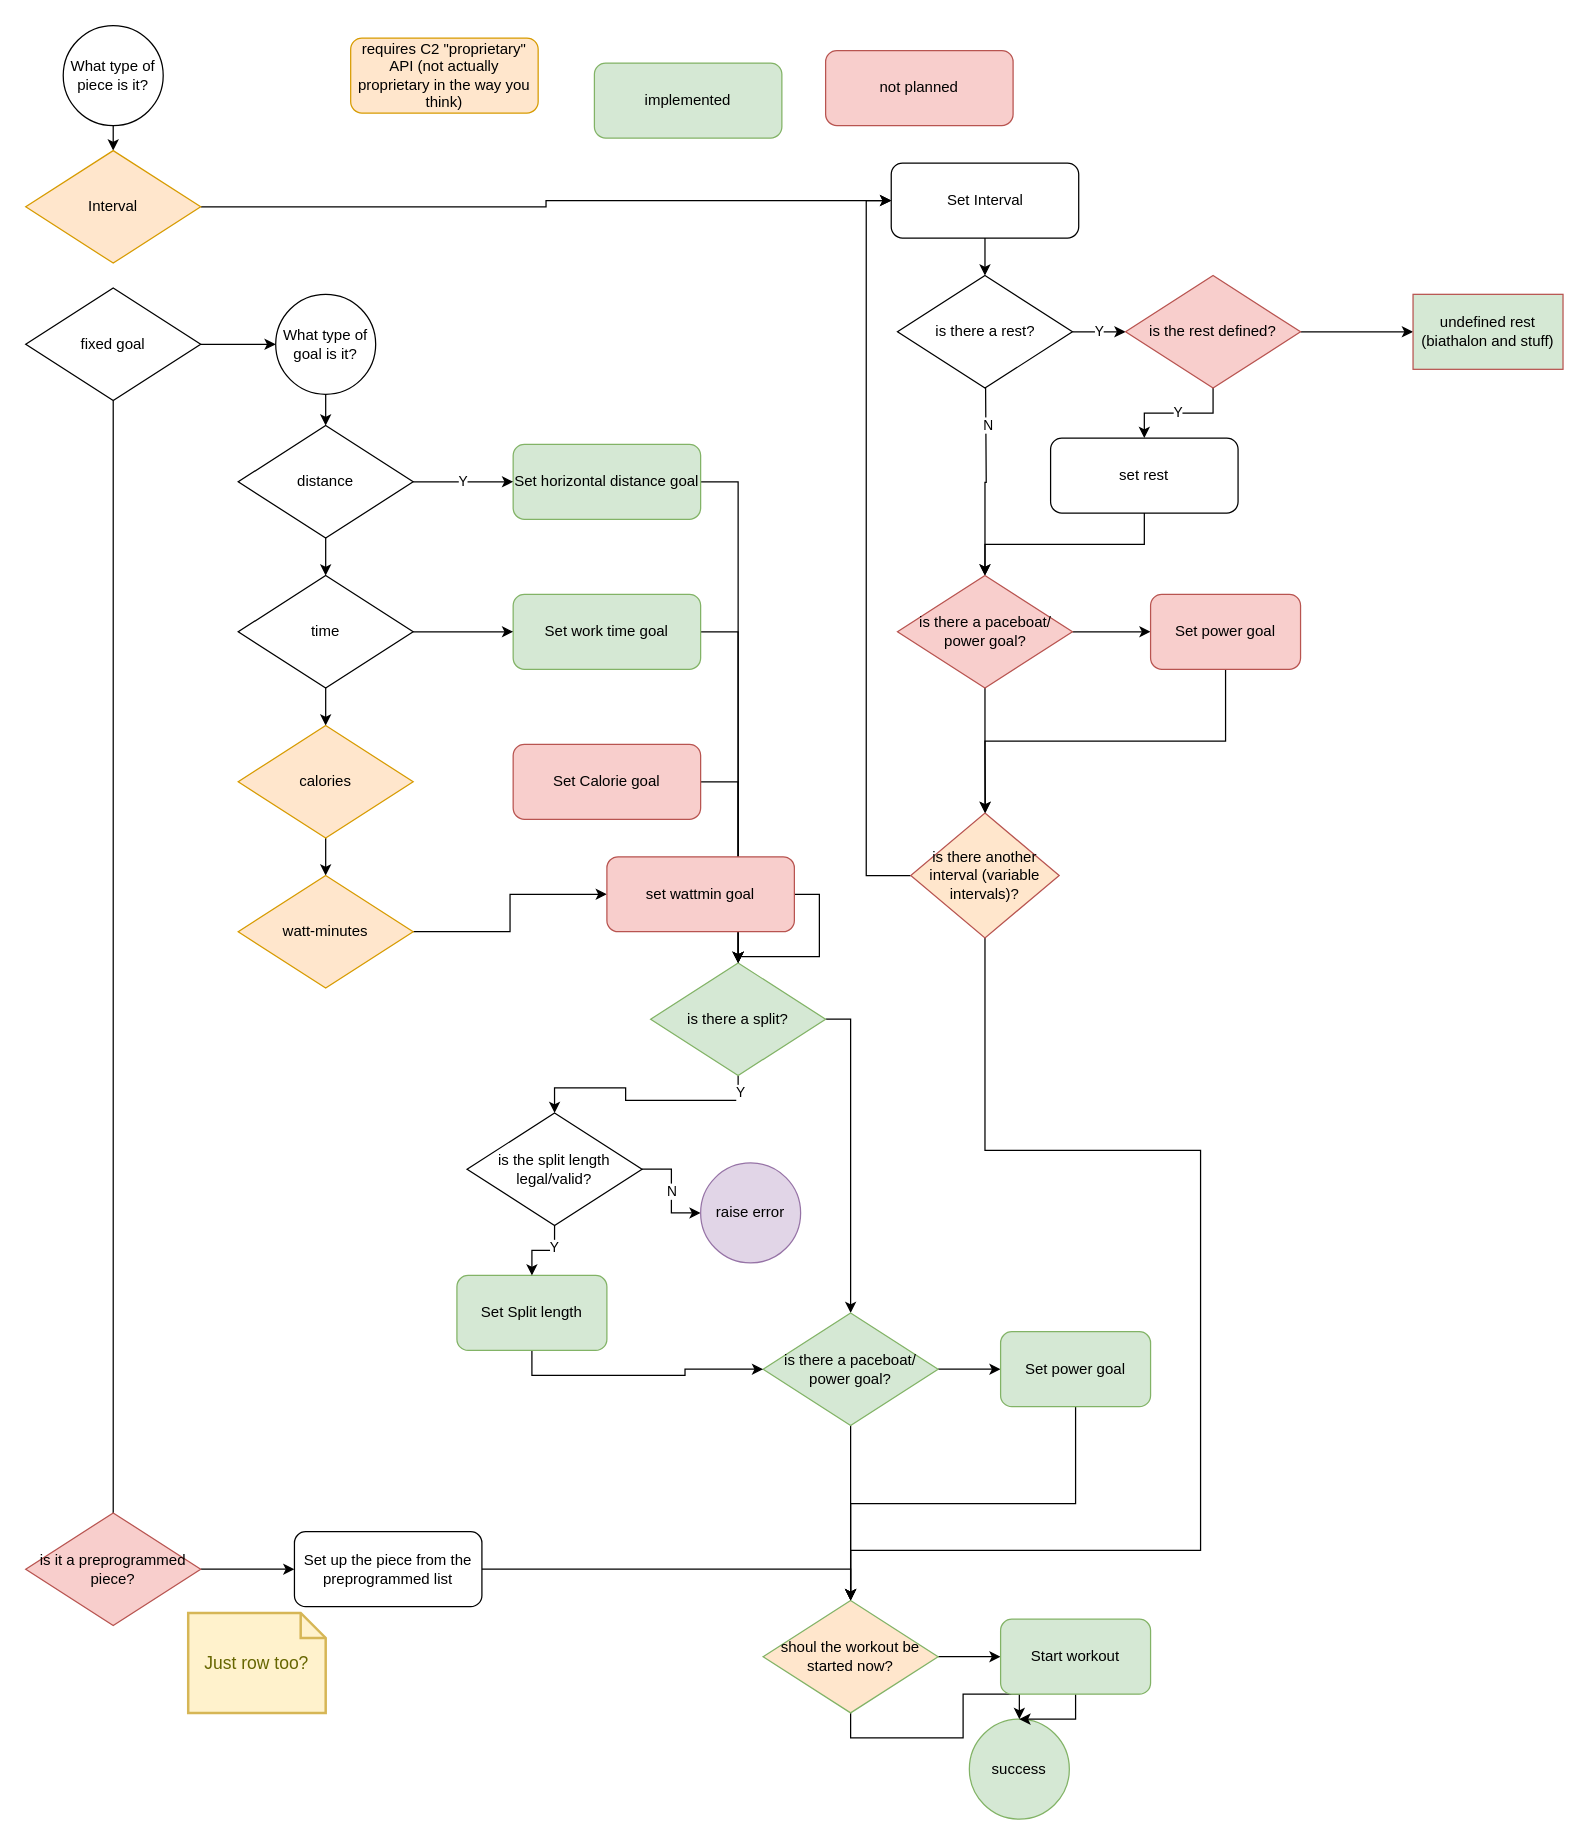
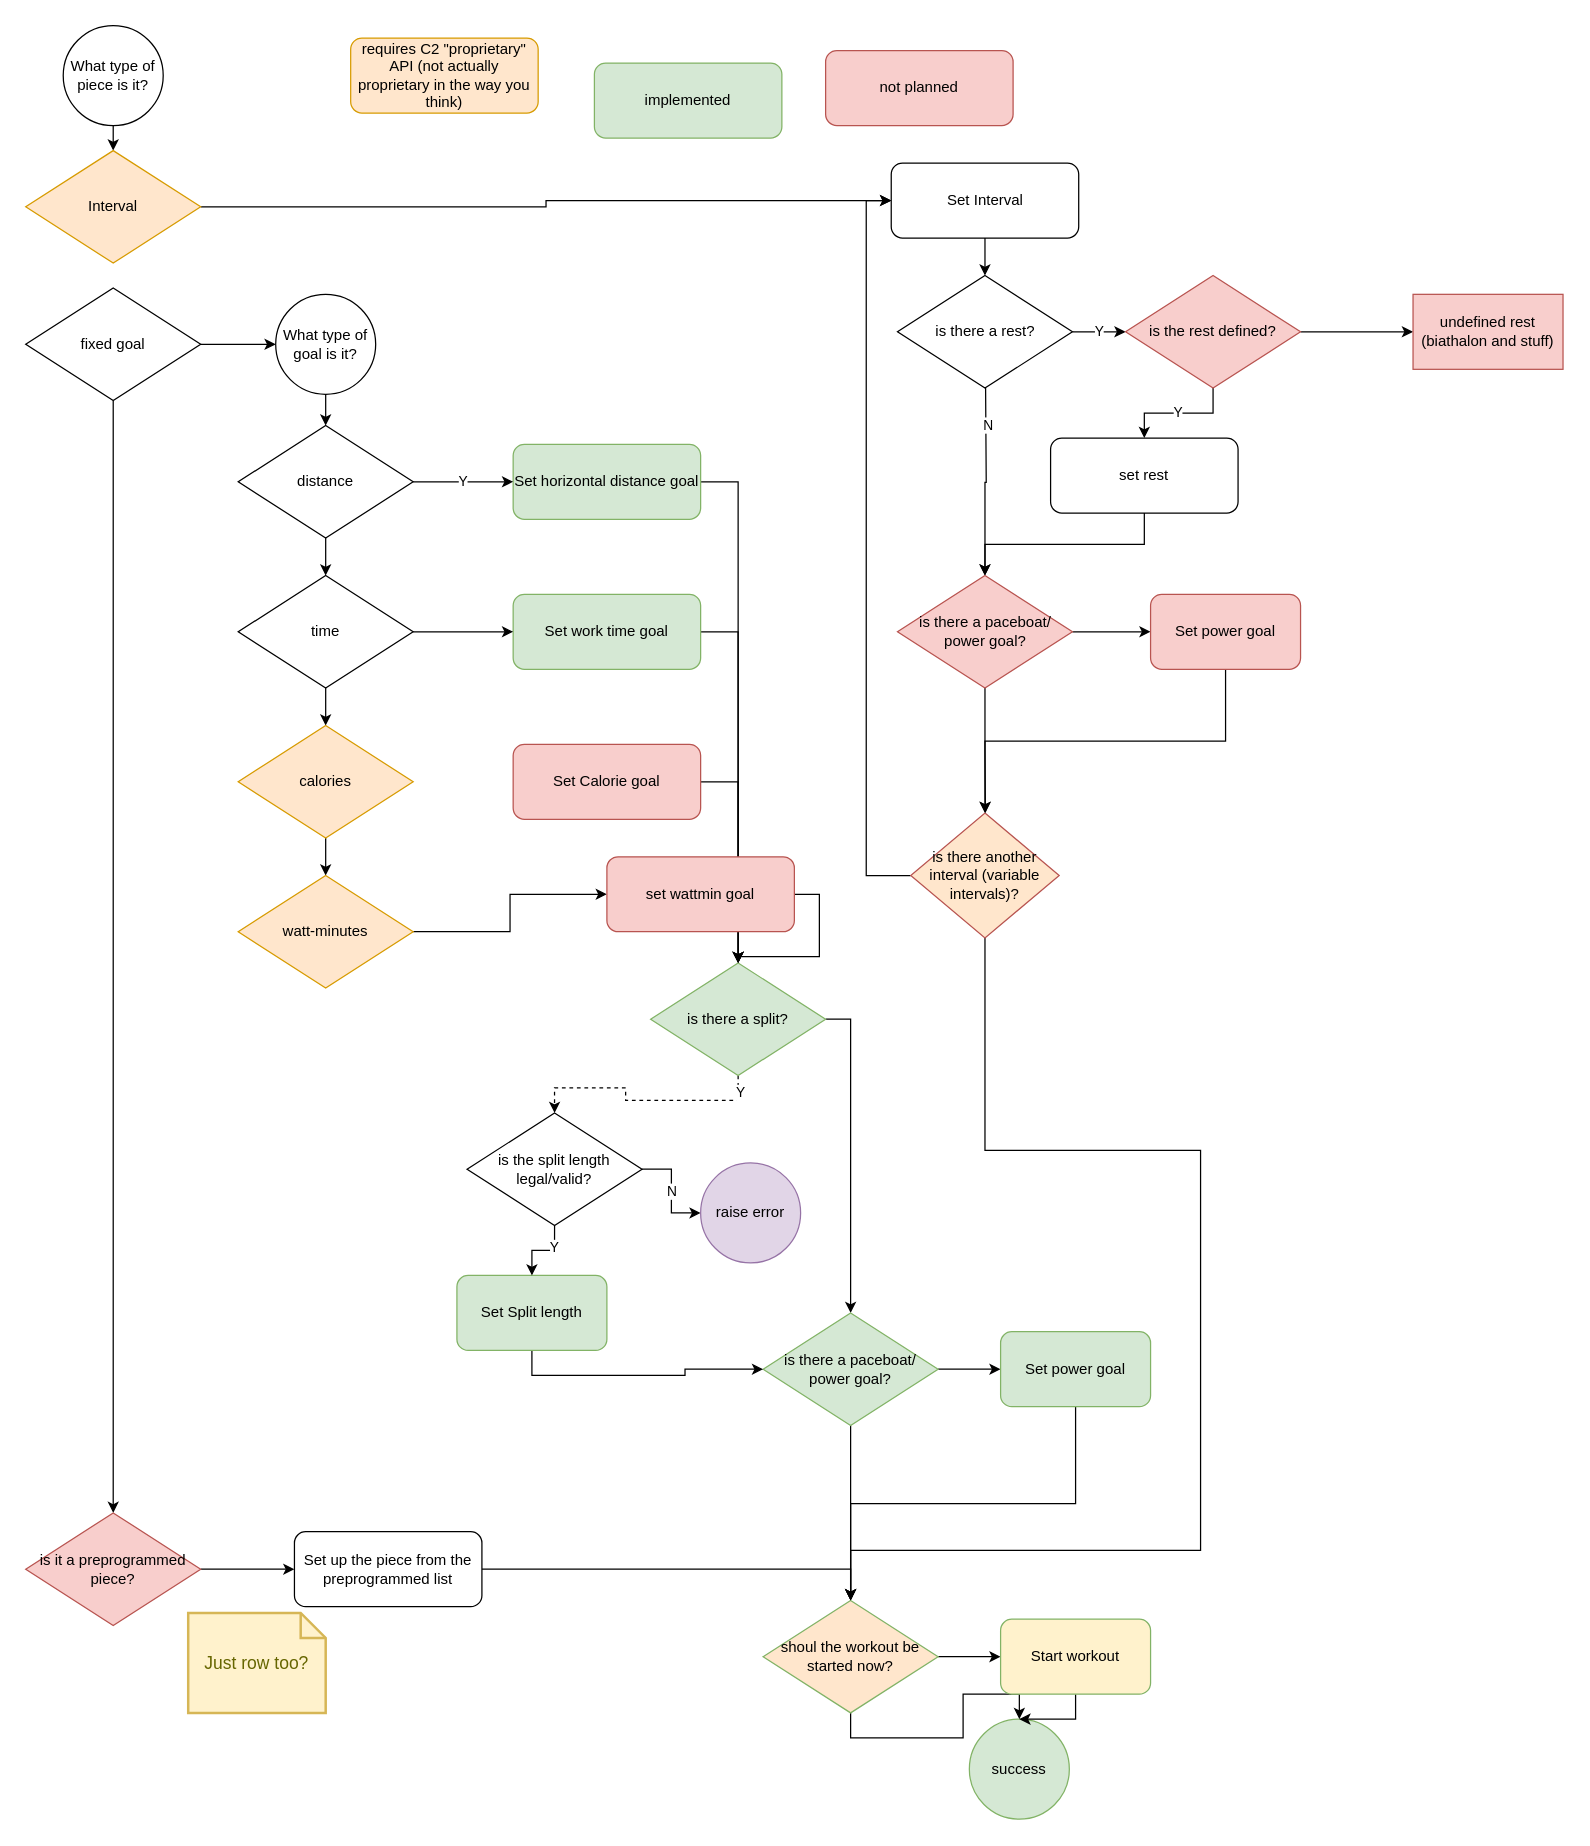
node "undefined rest (biathalon and stuff)": fillcolor #d5e8d4 -> #f8cecc
edge "is there a split?" -> "is the split length legal/valid?": style solid -> dashed
edge "fixed goal" -- "is it a preprogrammed piece?": arrowhead none -> classic
node "Start workout": fillcolor #d5e8d4 -> #fff2cc
